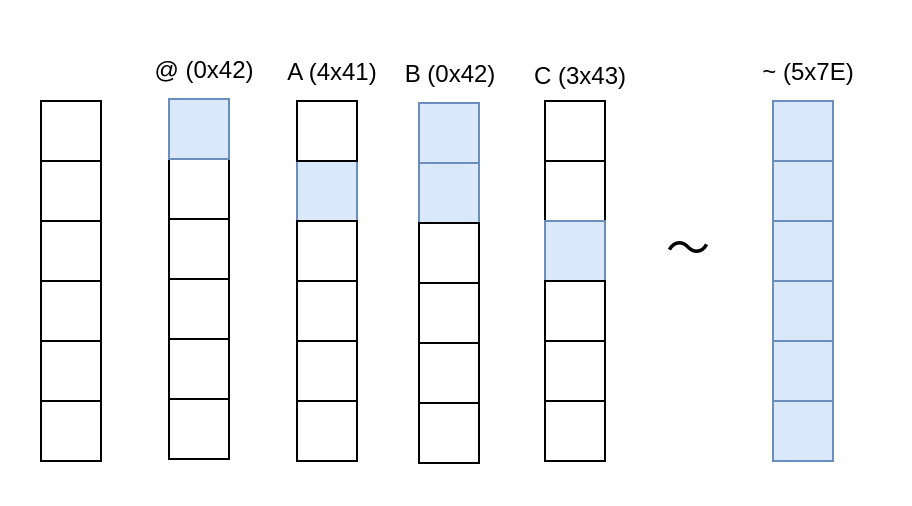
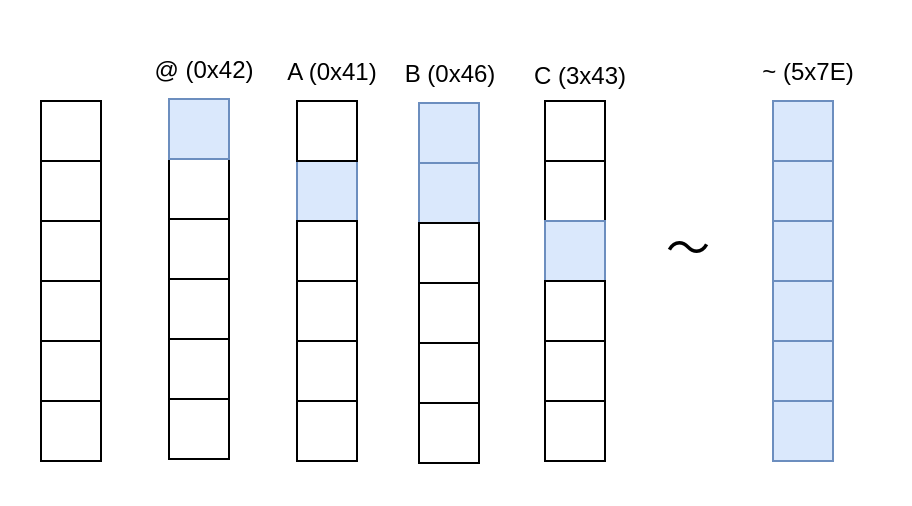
node "A (4x41)": label "A (4x41)" -> "A (0x41)"
node "B (0x42)": label "B (0x42)" -> "B (0x46)"
